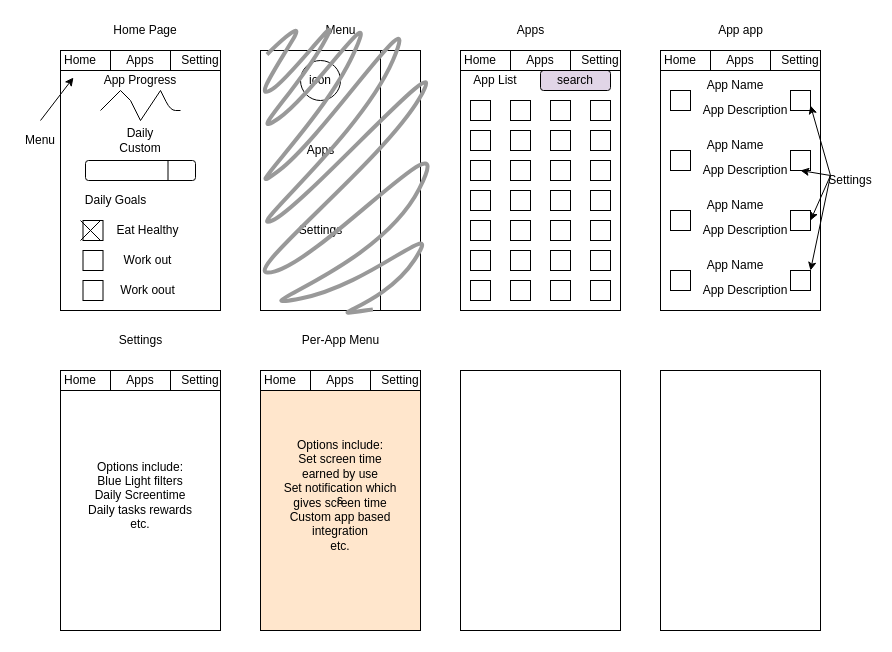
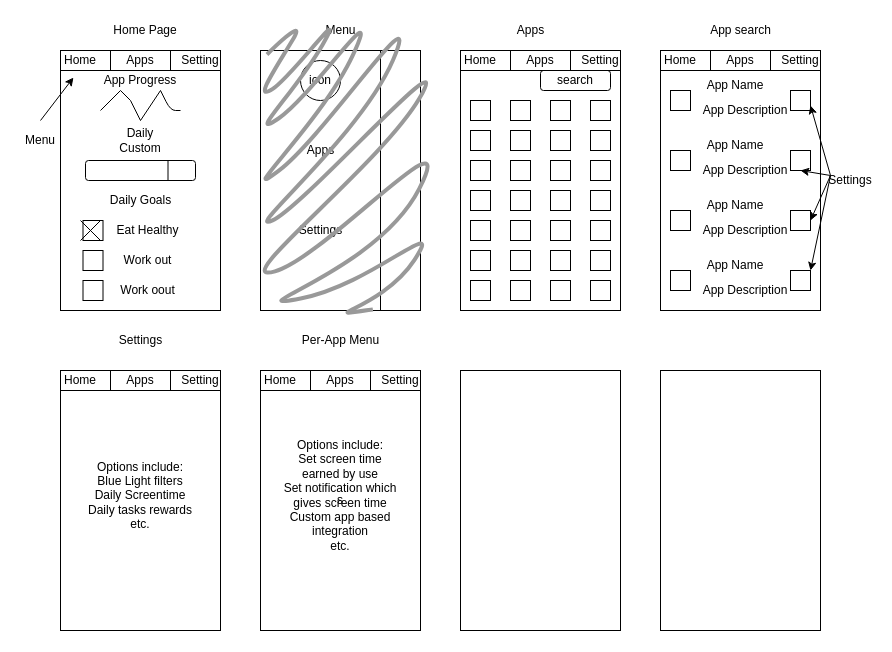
node "App app": label "App app" -> "App search"
node "App List": removed
node "search": fillcolor #e1d5e7 -> #ffffff
node "Daily Goals": moved (116, 201) -> (141, 201)
node "s": fillcolor #ffe6cc -> #ffffff
